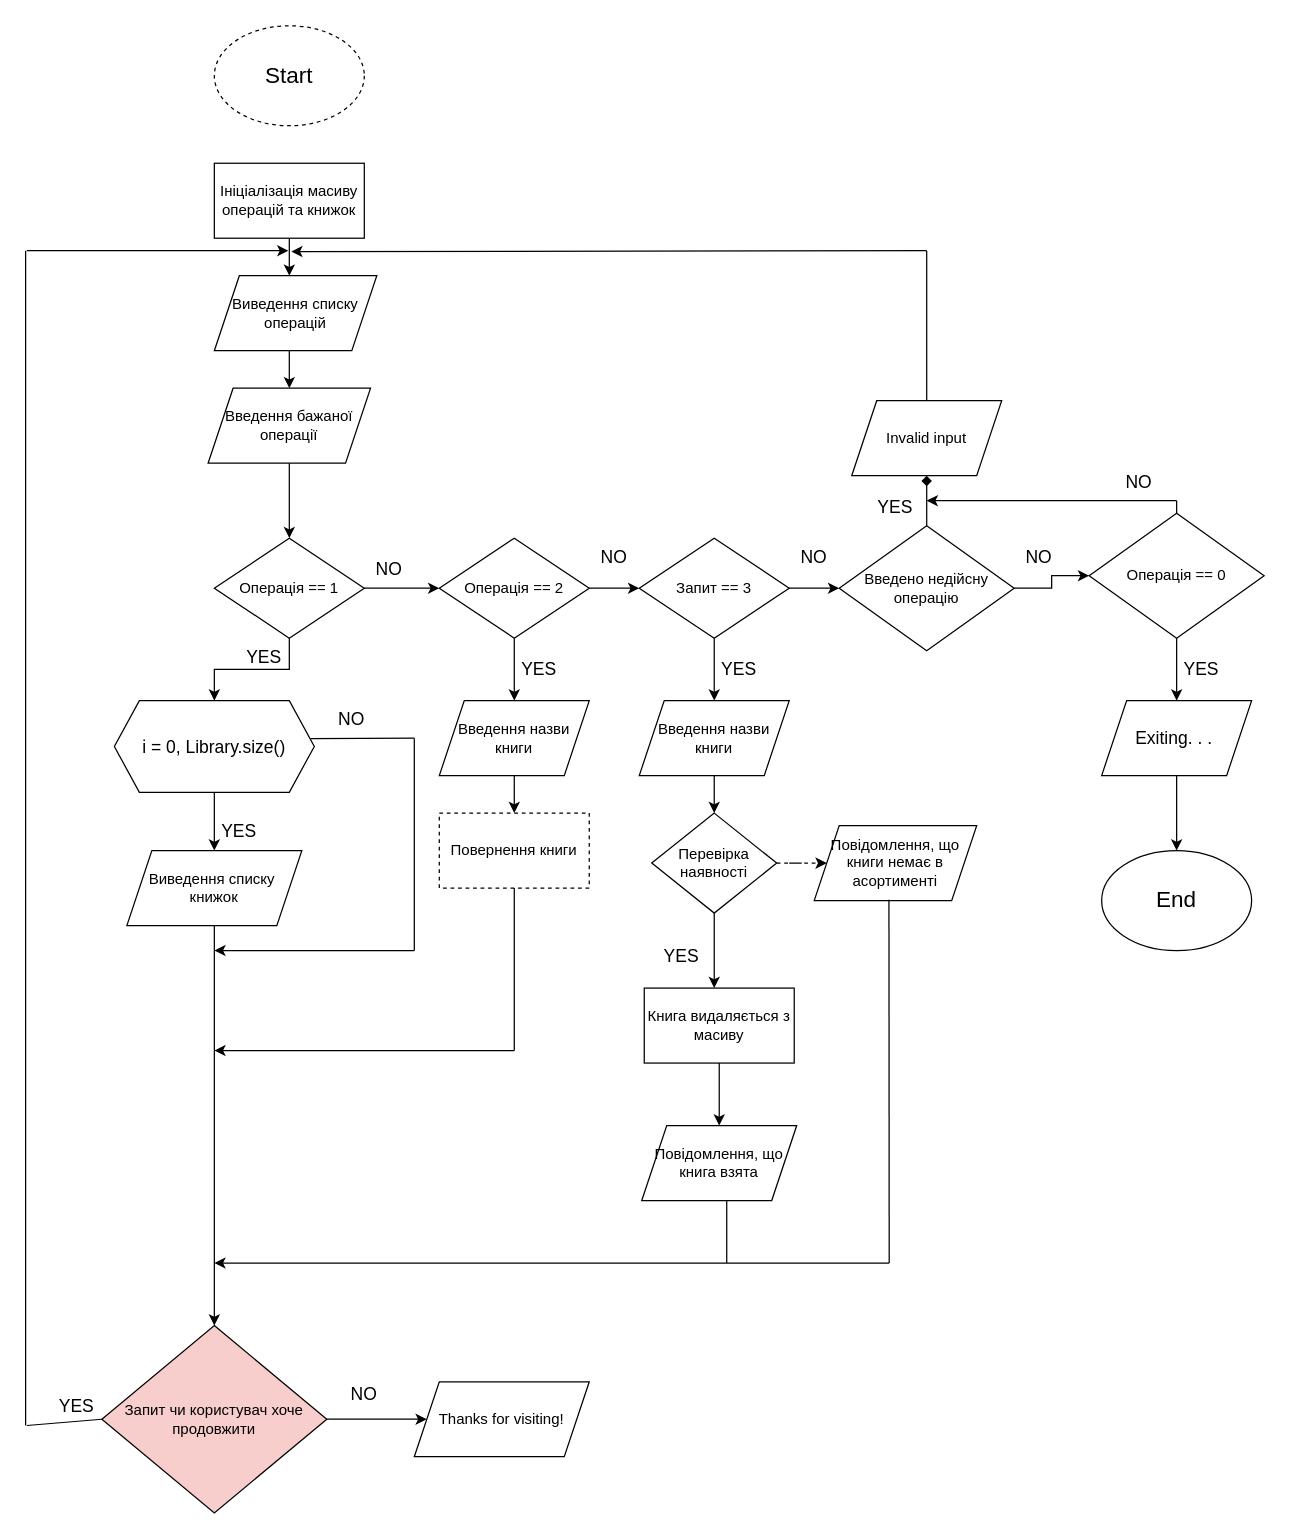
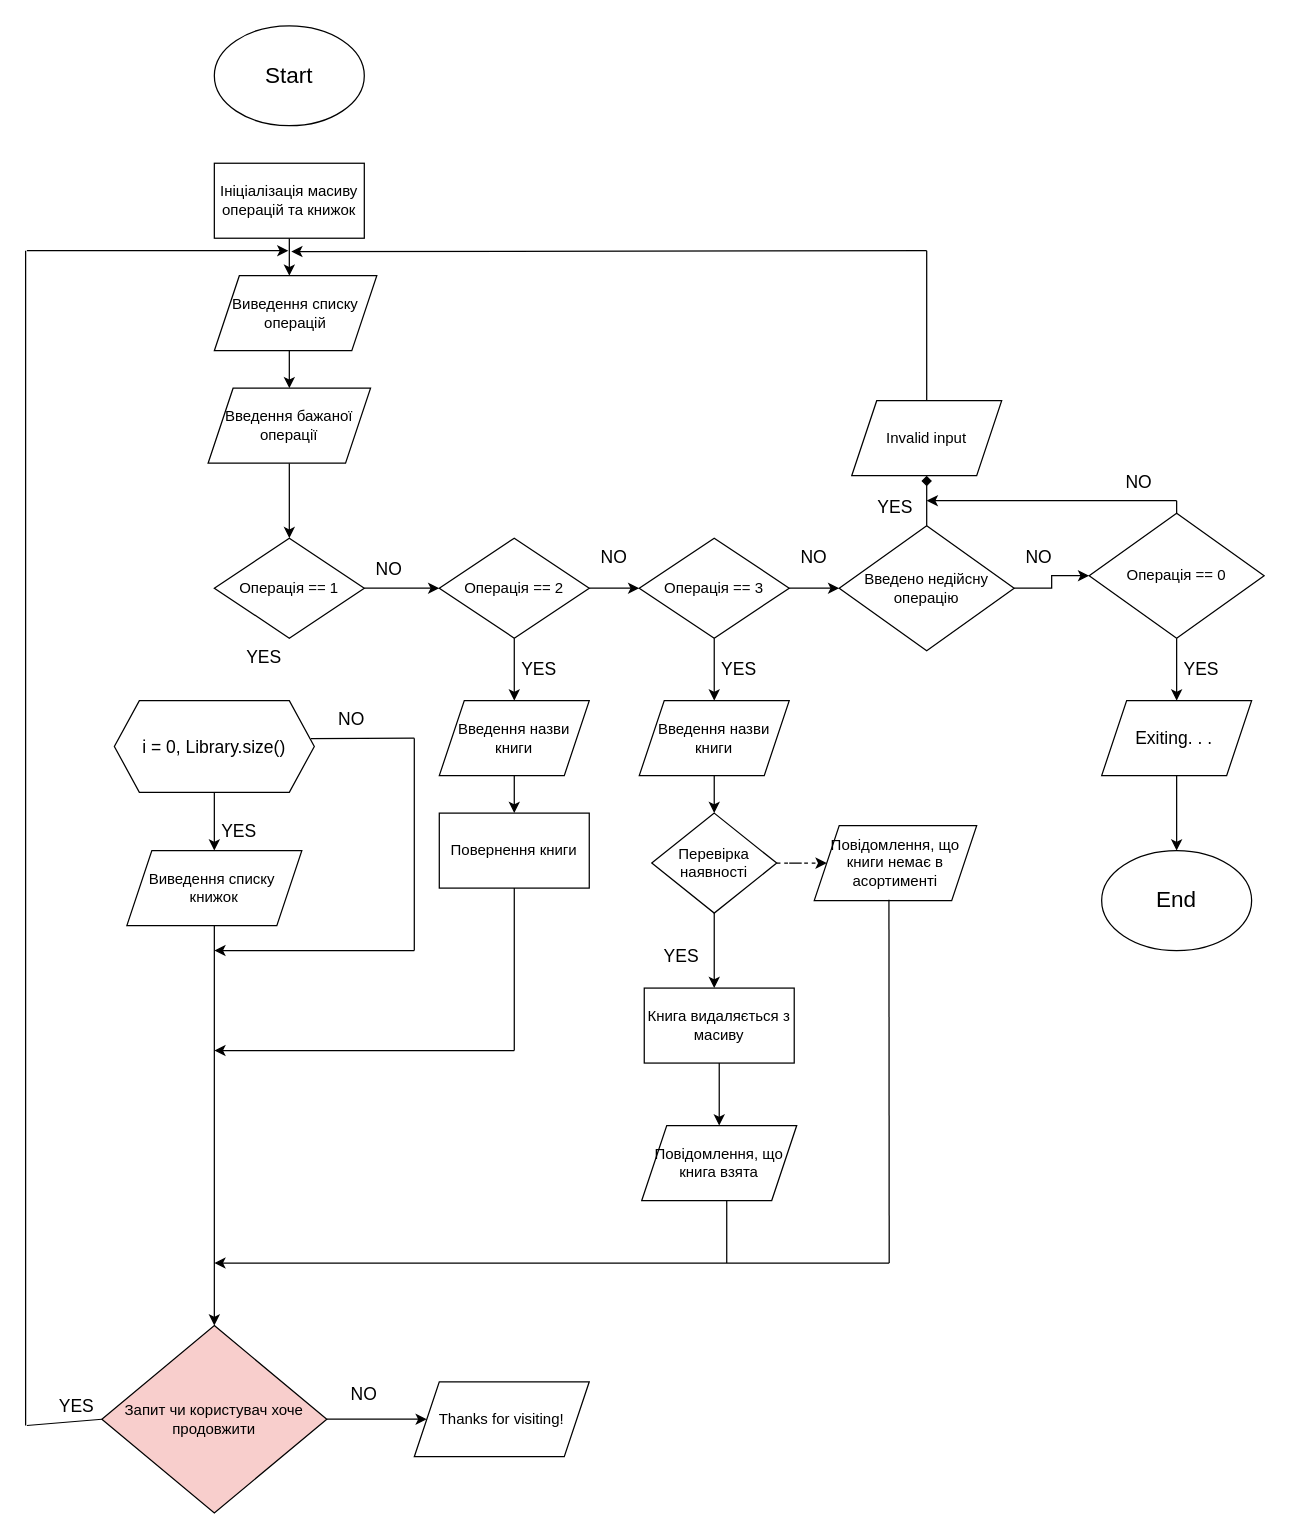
node "Start": style dashed -> solid
node "Запит == 3": label "Запит == 3" -> "Операція == 3"
edge "Операція == 1" -> "і = 0, Library.size()": removed
node "Повернення книги": style dashed -> solid
